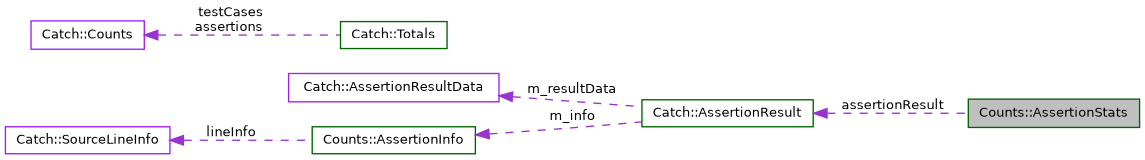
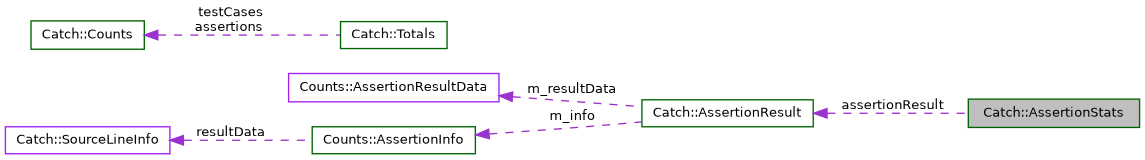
node "Catch::Counts": color purple -> darkgreen
node "Catch::AssertionResultData": label "Catch::AssertionResultData" -> "Counts::AssertionResultData"
node "Counts::AssertionStats": label "Counts::AssertionStats" -> "Catch::AssertionStats"
edge "Counts::AssertionInfo" -> "Catch::SourceLineInfo": label " lineInfo" -> " resultData"
